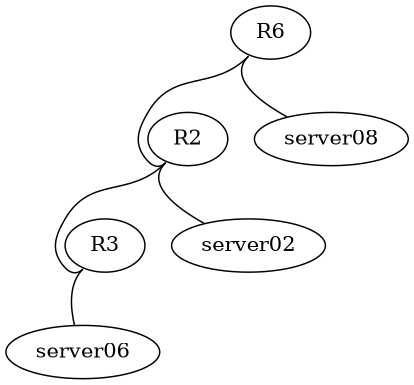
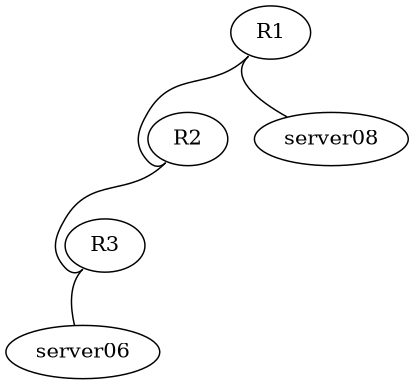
node "R6": label "R6" -> "R1"
node "server02": removed
